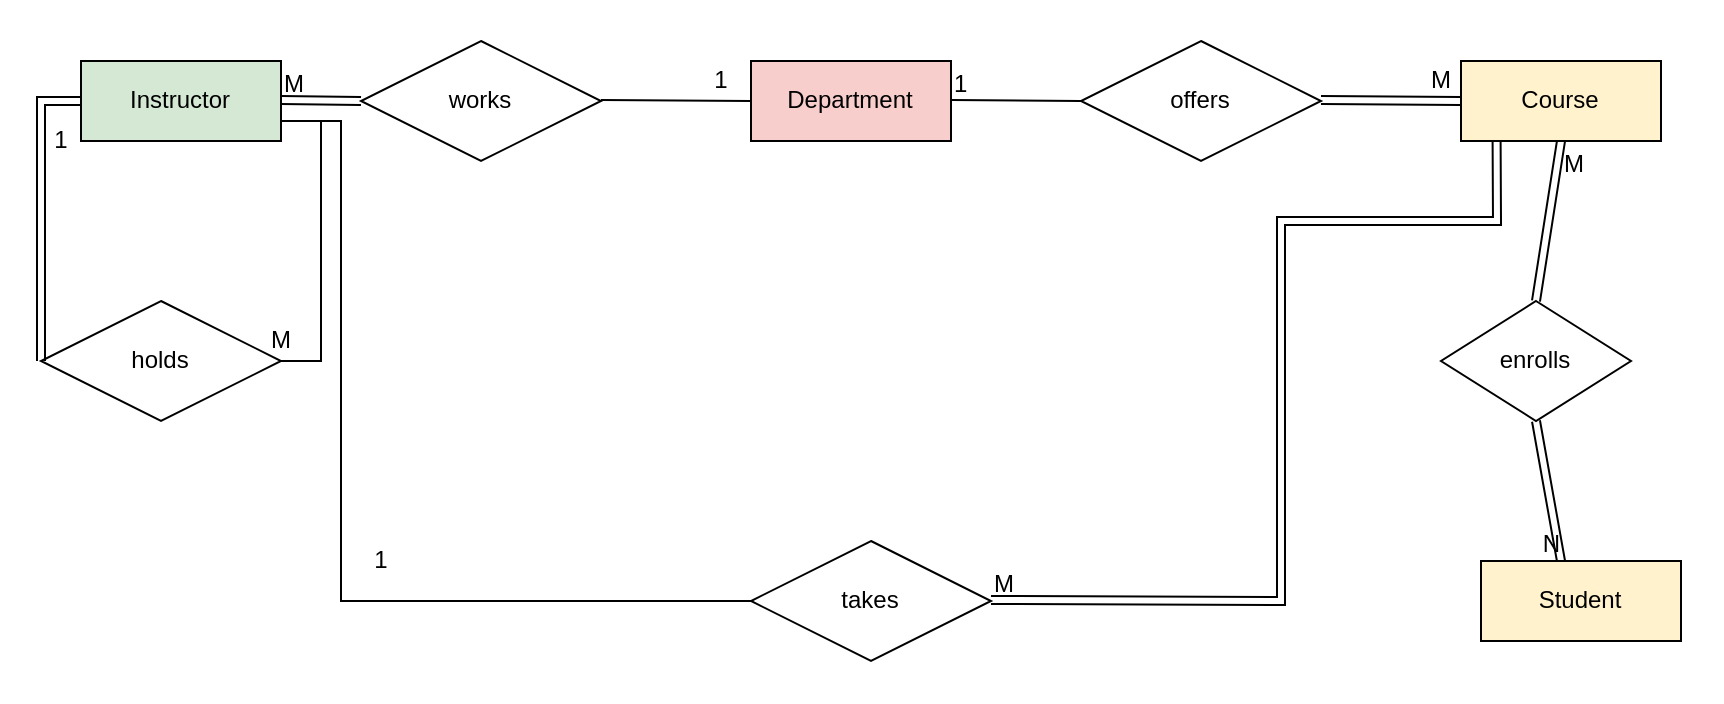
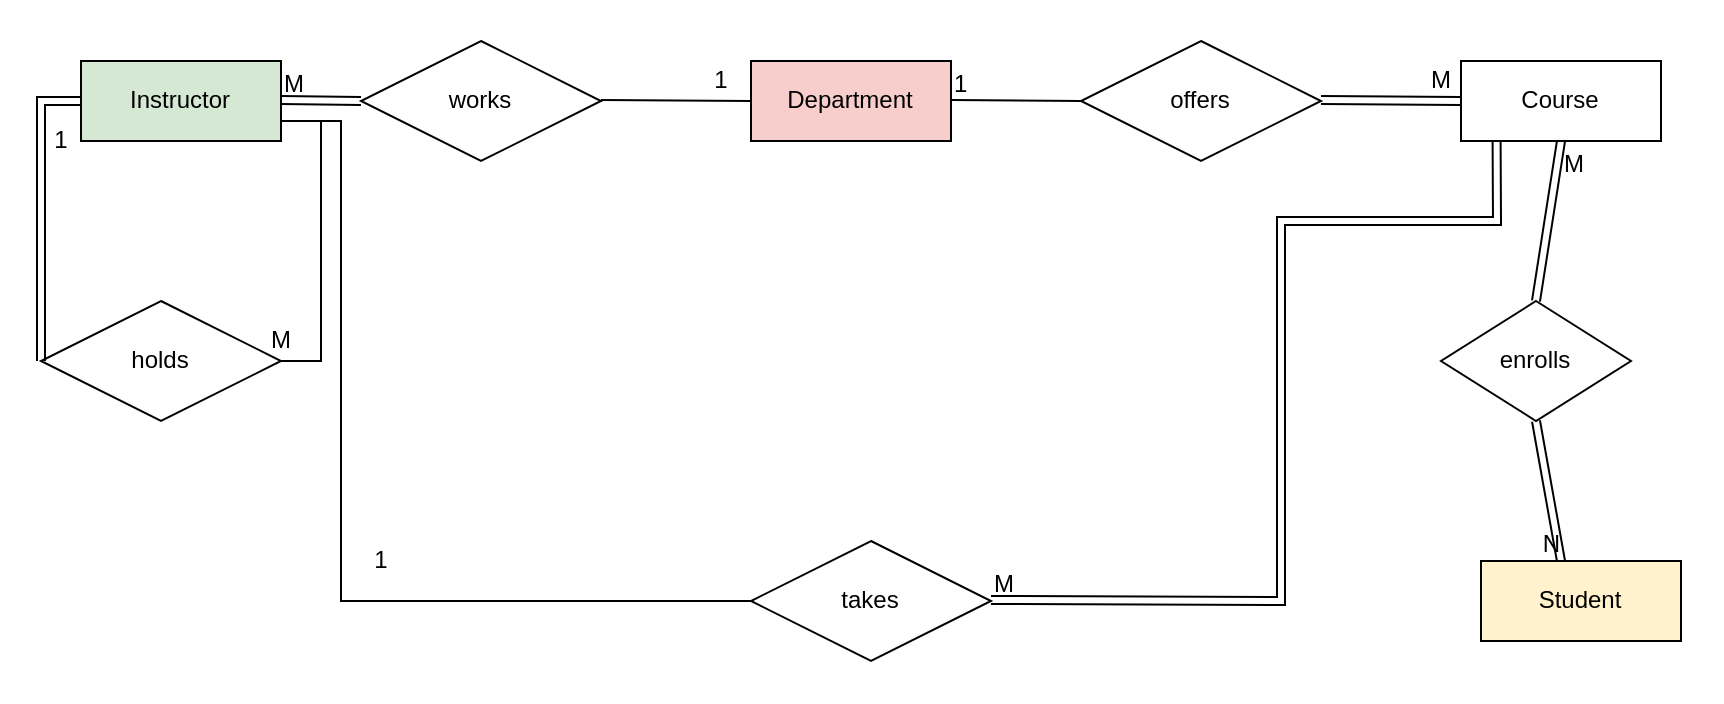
node "Course": fillcolor #fff2cc -> #ffffff
